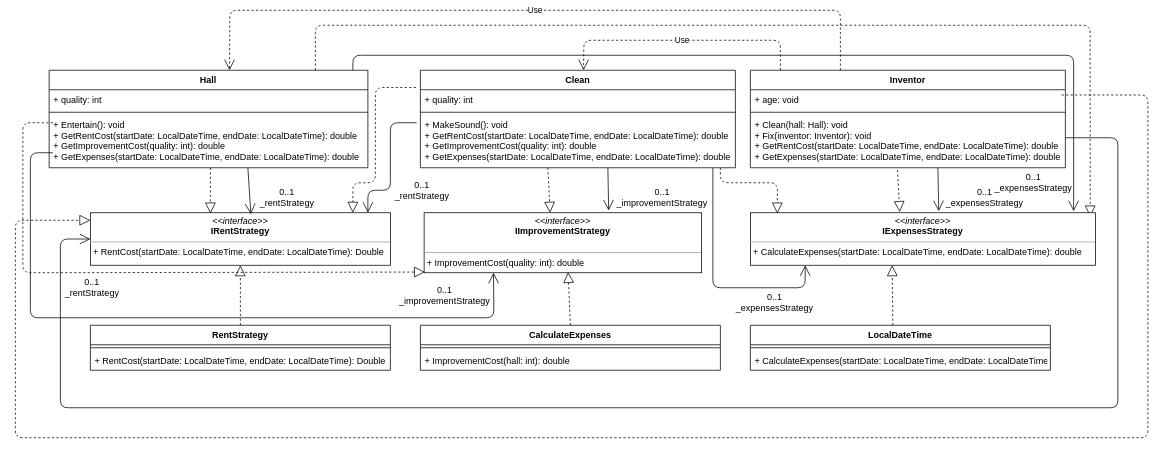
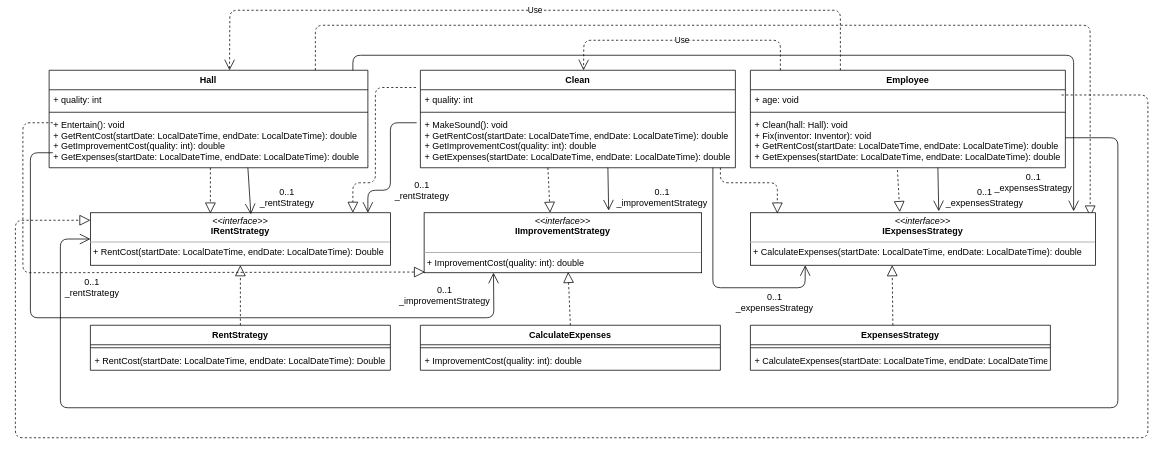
node "Inventor": label "Inventor" -> "Employee"
node "LocalDateTime": label "LocalDateTime" -> "ExpensesStrategy"
node "+ ImprovementCost(hall: int): double": label "+ ImprovementCost(hall: int): double" -> "+ ImprovementCost(quality: int): double"
